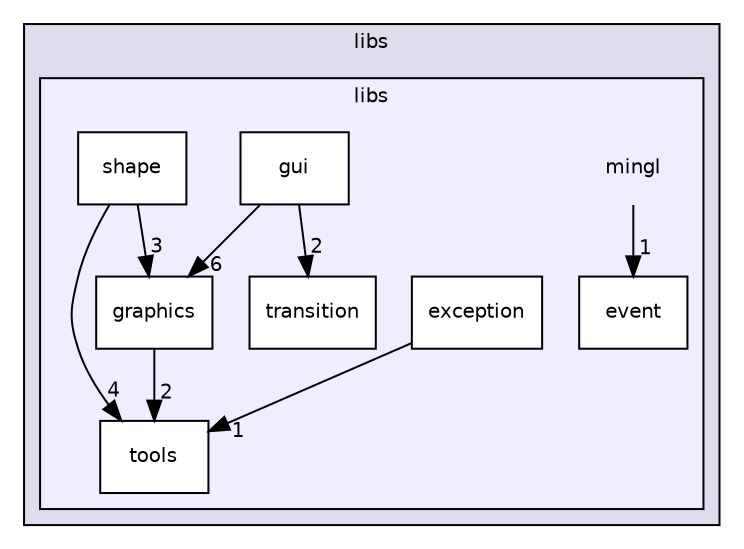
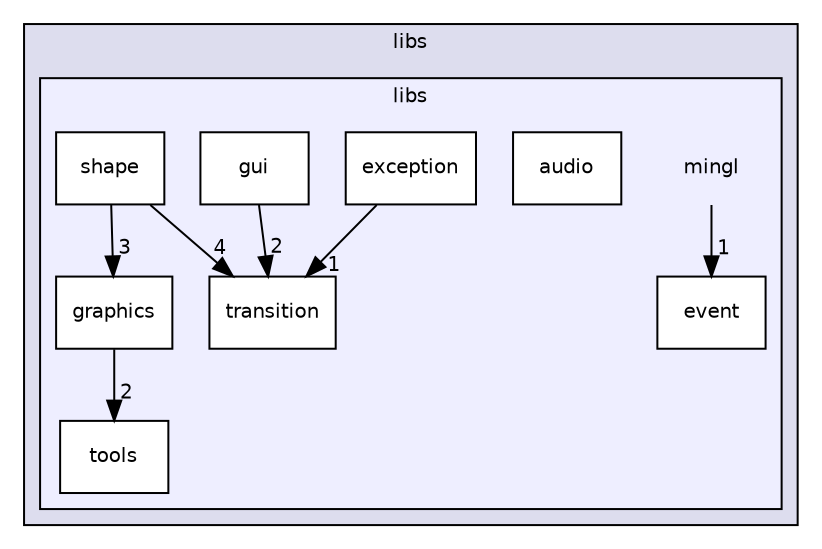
node "audio": added
edge "gui" -> "graphics": removed
edge "shape" -> "tools": now "shape" -> "transition"
edge "exception" -> "tools": now "exception" -> "transition"
